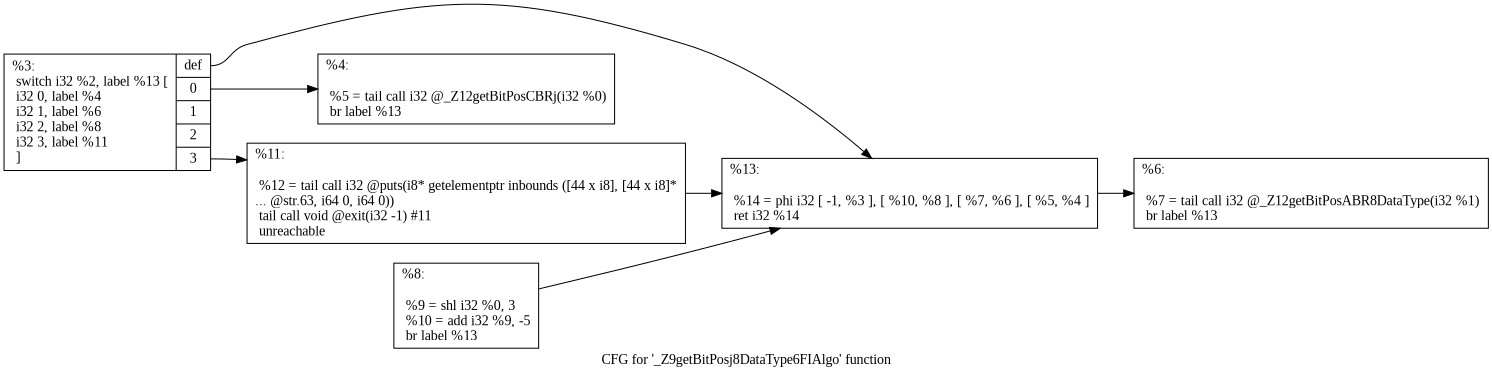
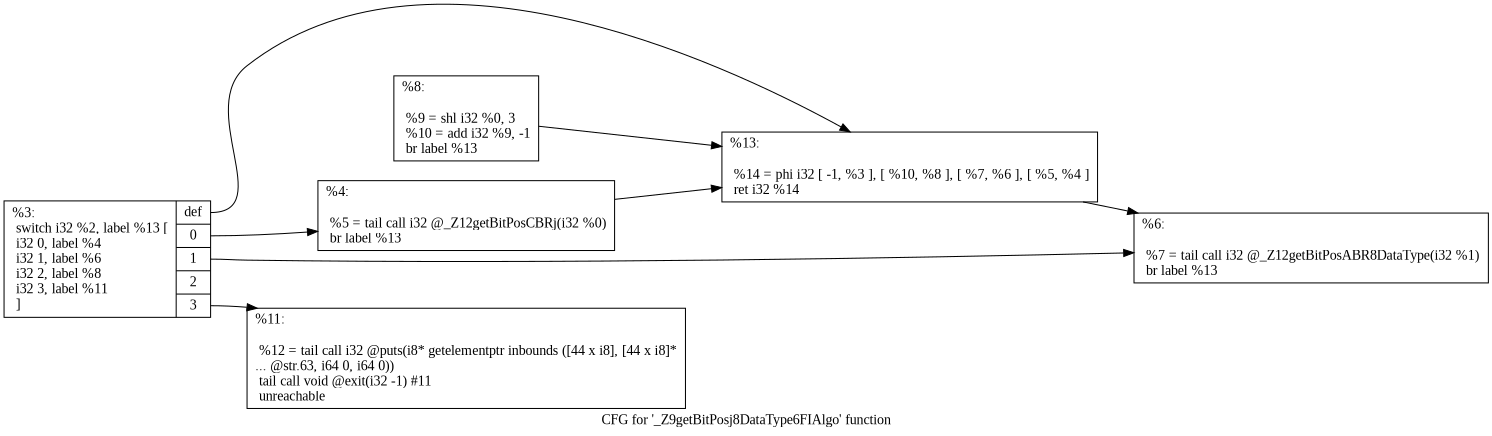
edge "%11:" -> "%13:": now "%4:" -> "%13:"
edge "%3:" -> "%6:": added
node "%8:": text "%10 = add i32 %9, -5" -> "%10 = add i32 %9, -1"
